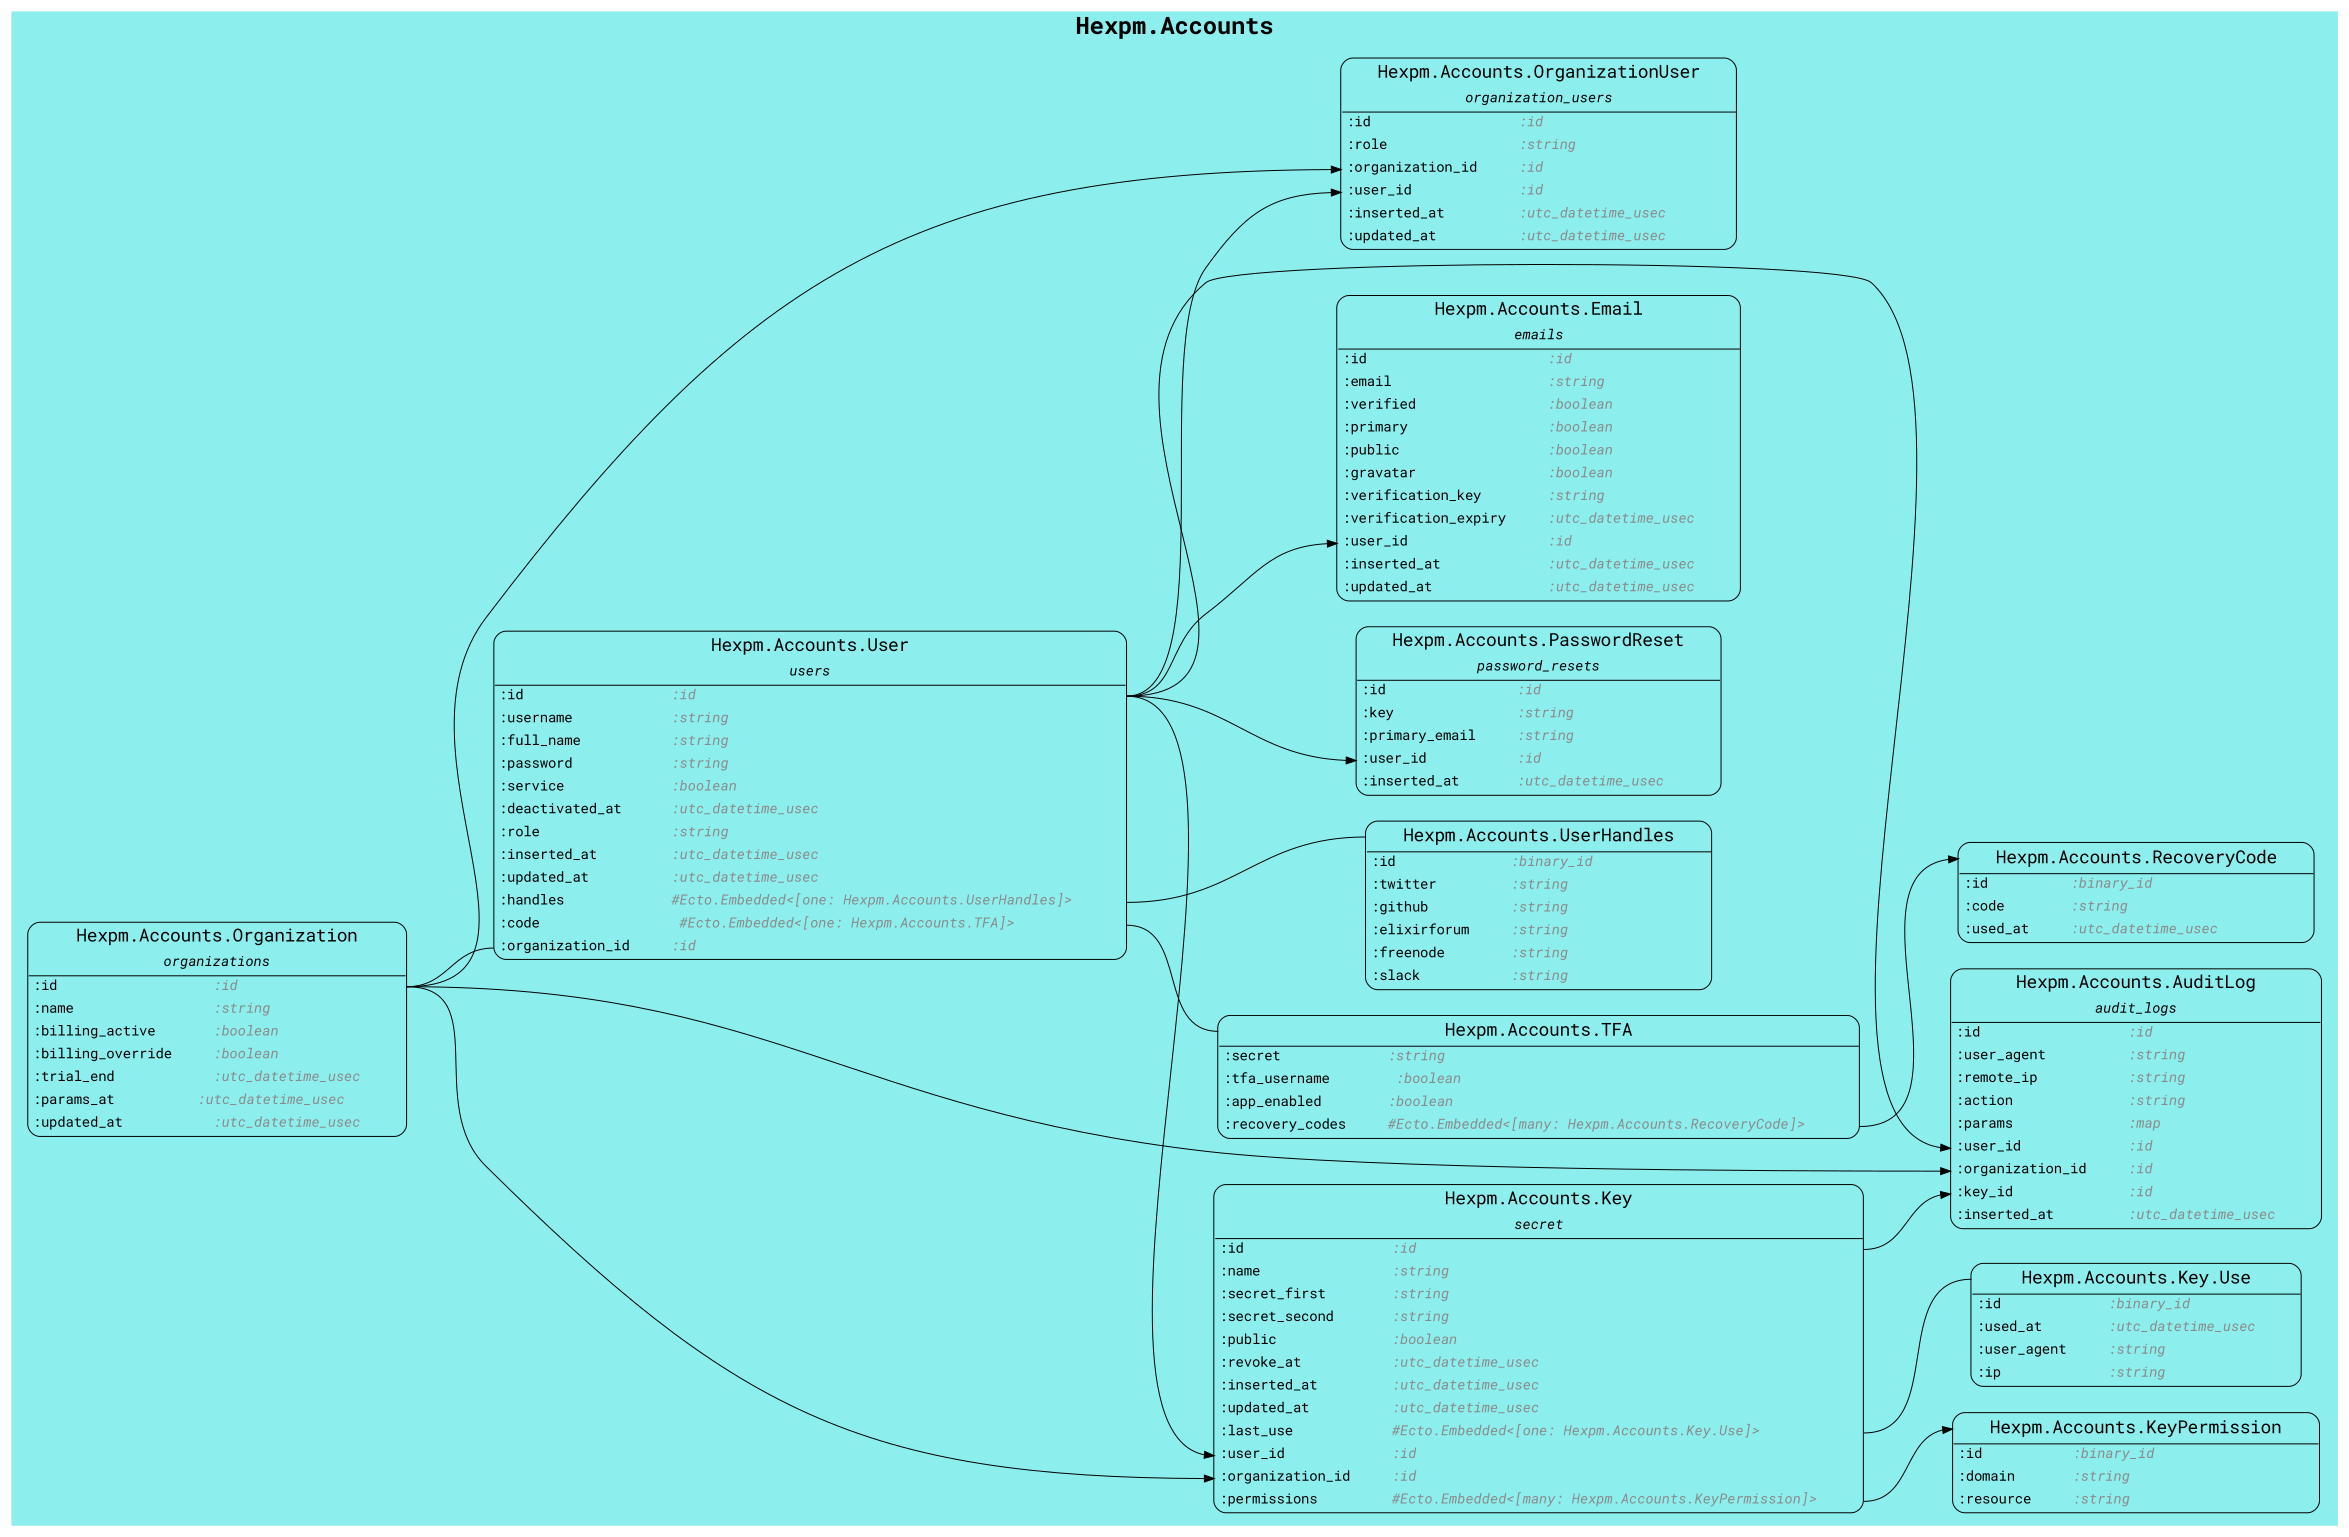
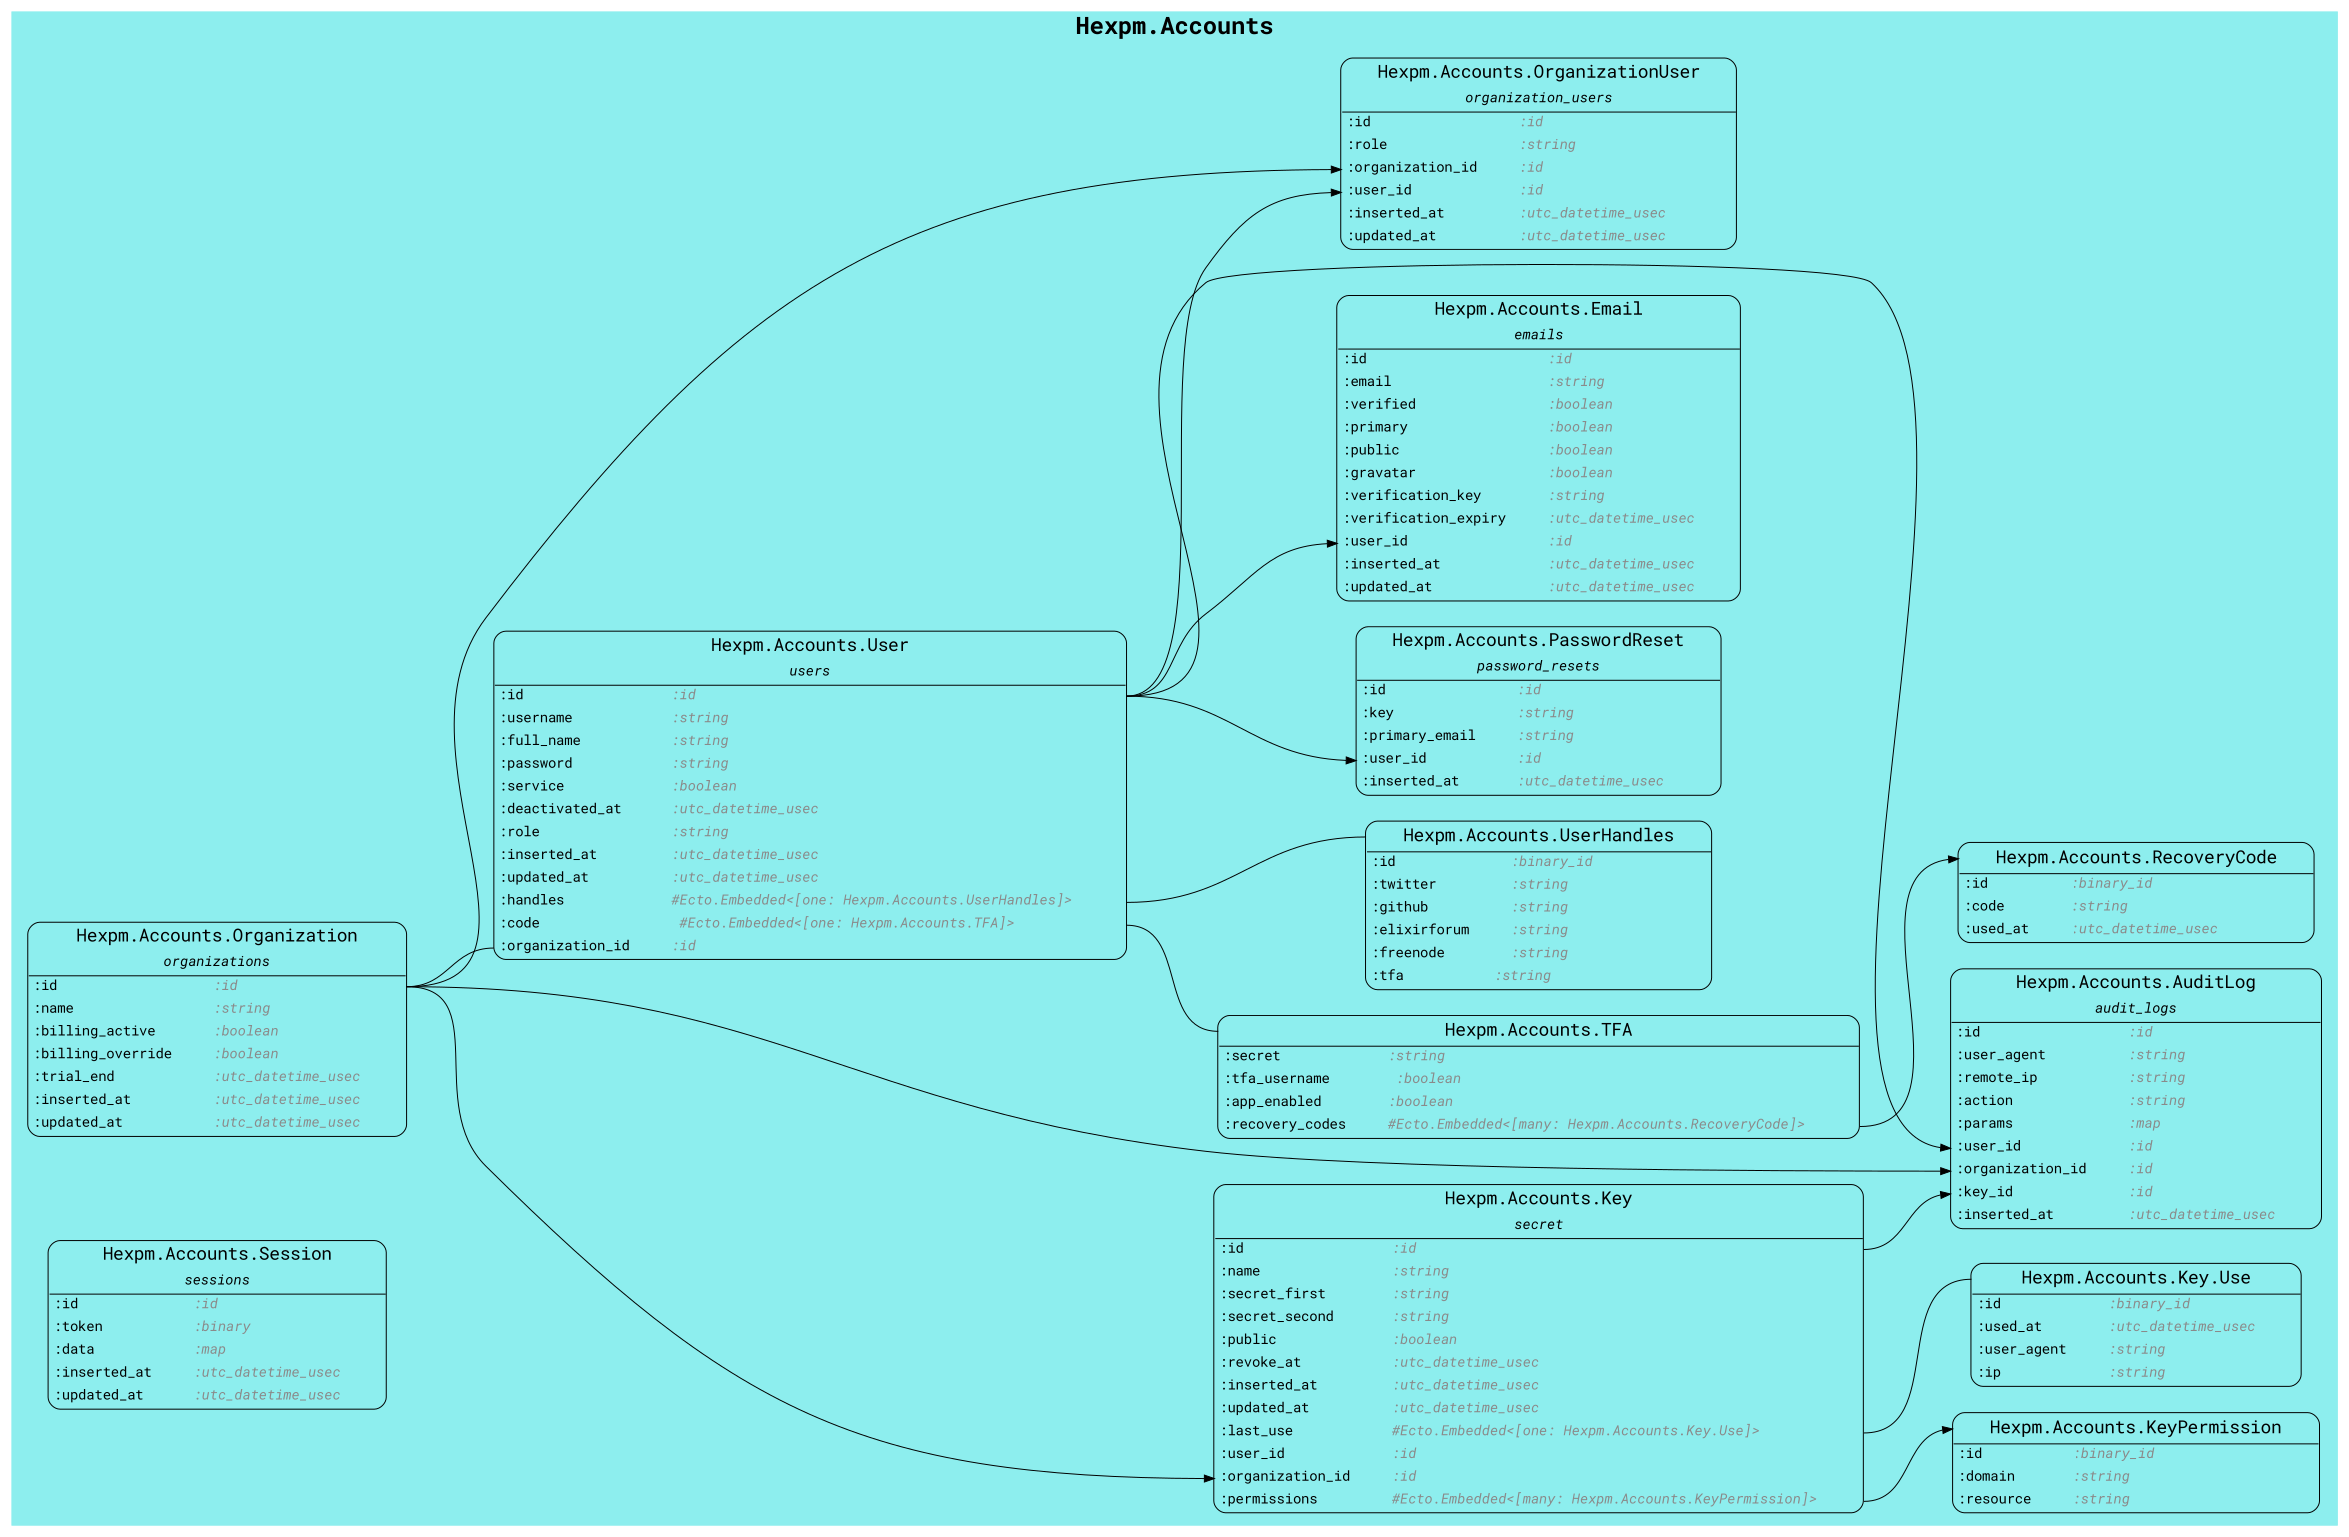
node "Hexpm.Accounts.UserHandles": text ":slack" -> ":tfa"
edge "Hexpm.Accounts.User" -> "Hexpm.Accounts.Key": removed
node "Hexpm.Accounts.Organization": text ":params_at" -> ":inserted_at"
node "Hexpm.Accounts.Session": added
